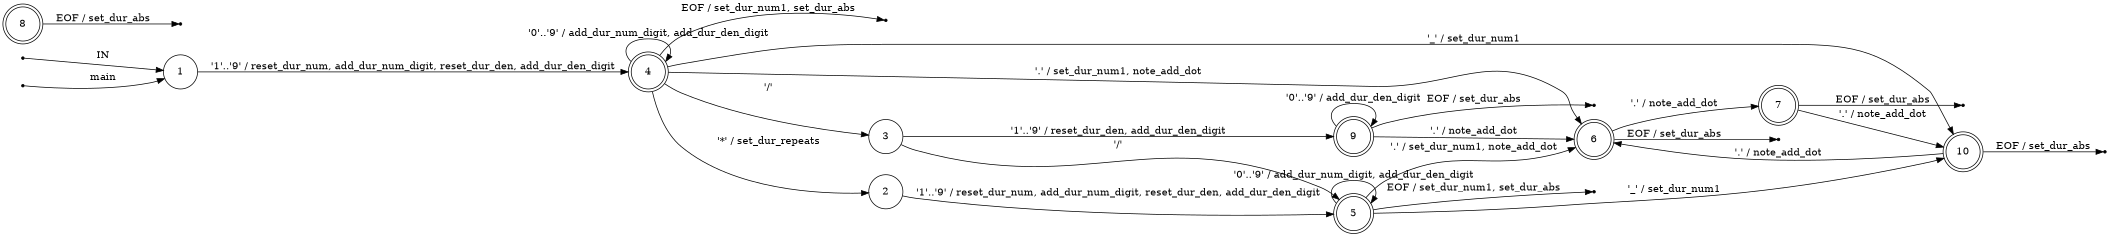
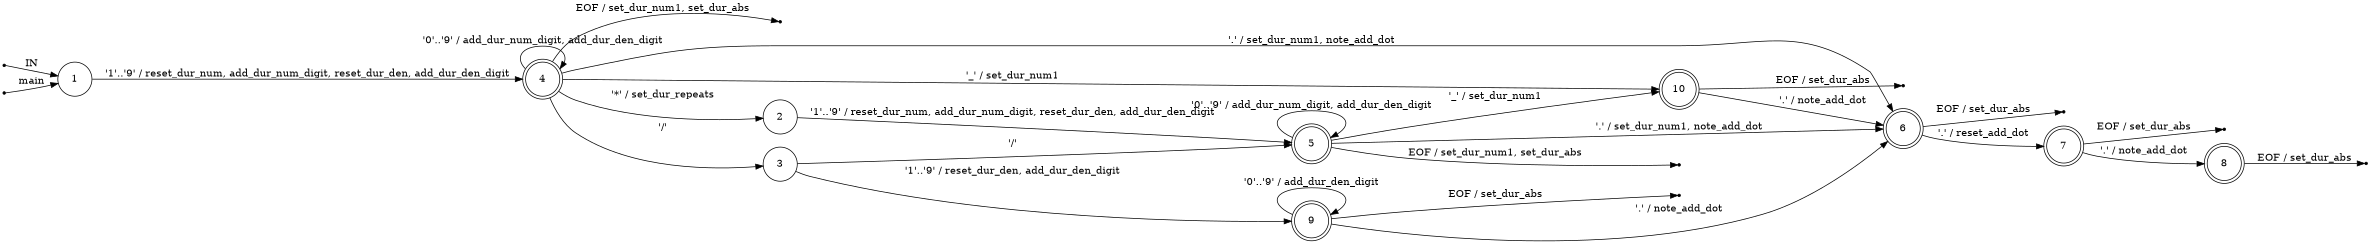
edge "6" -> "7": label "'.' / note_add_dot" -> "'.' / reset_add_dot"
edge "7" -> "10": now "7" -> "8"
